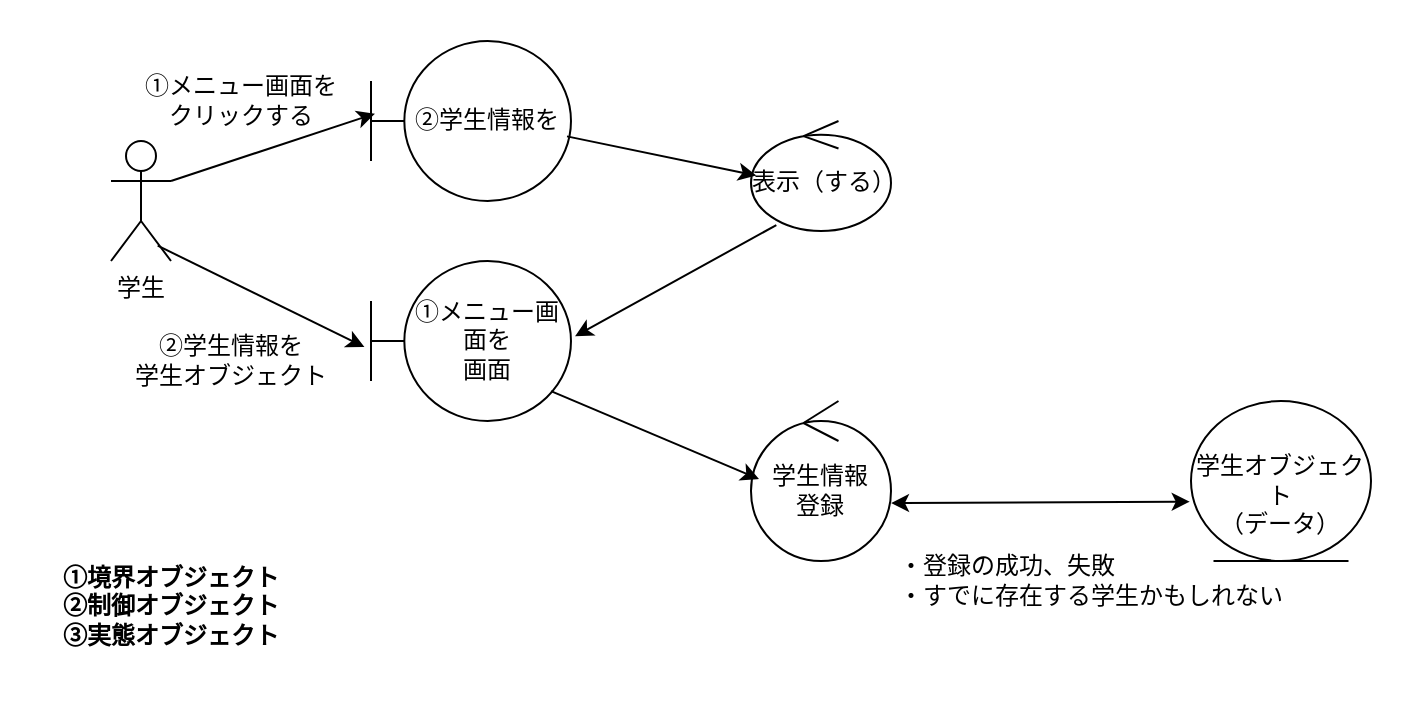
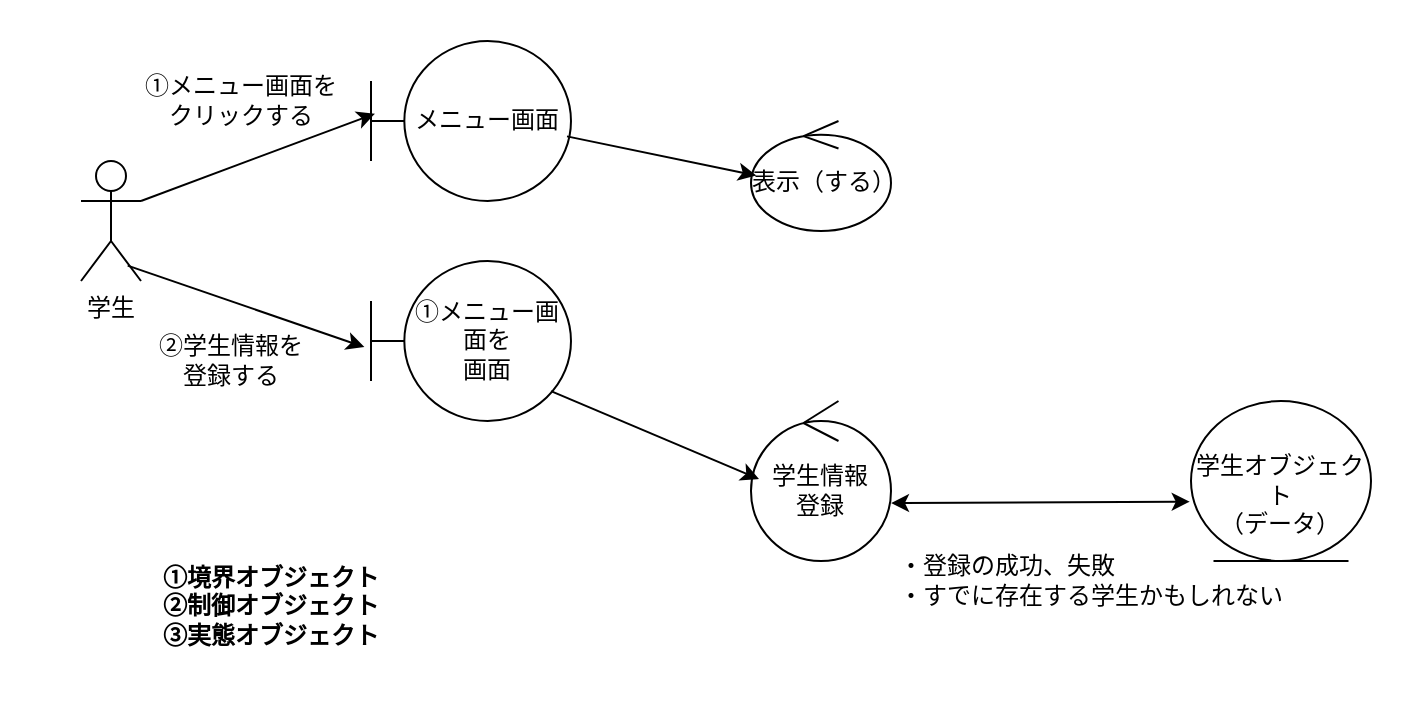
node "②学生情報を": label "②学生情報を" -> "メニュー画面"
node "学生": moved (141, 201) -> (111, 221)
edge "表示（する）" -> "①メニュー画面を 画面": removed
node "②学生情報を 学生オブジェクト": label "②学生情報を 学生オブジェクト" -> "②学生情報を 登録する"
node "①境界オブジェクト ②制御オブジェクト ③実態オブジェクト": moved (171, 607) -> (271, 607)
